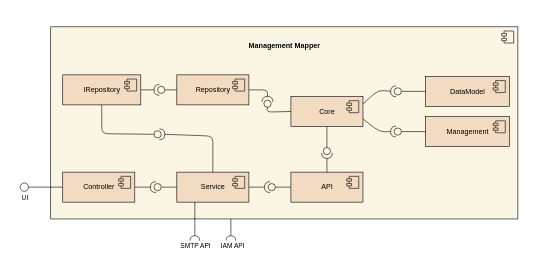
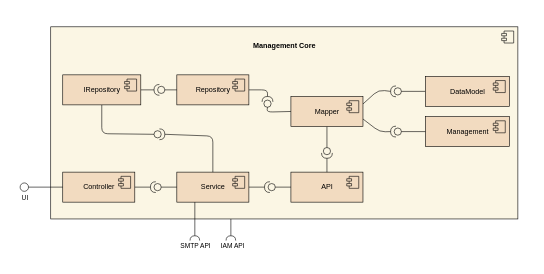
node "Core": label "Core" -> "Mapper"
node "Management Mapper": label "Management Mapper" -> "Management Core"
